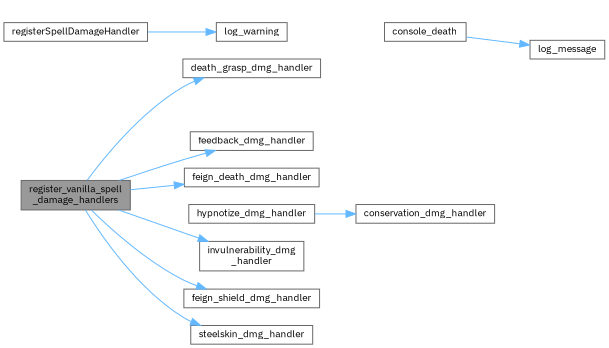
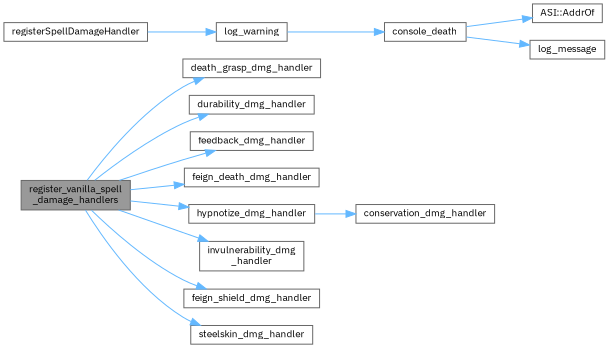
node "ASI::AddrOf": added
edge "log_warning" -> "console_death": added
node "durability_dmg_handler": added
edge "register_vanilla_spell _damage_handlers" -> "hypnotize_dmg_handler": added
